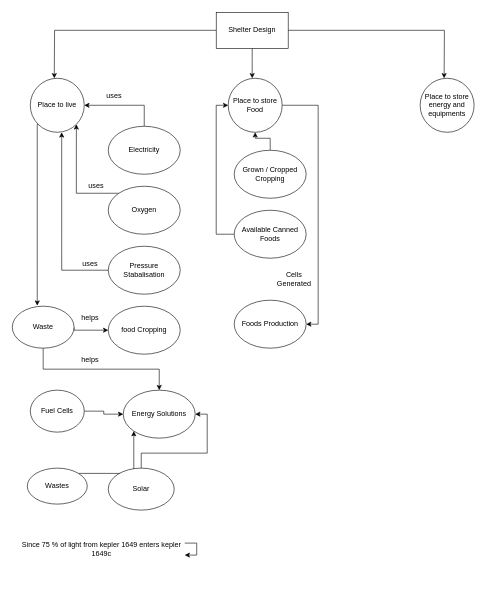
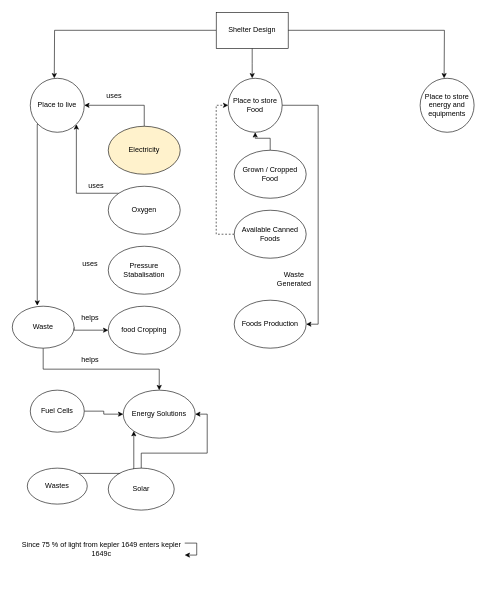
node "Electricity": fillcolor #ffffff -> #fff2cc
edge "Available Canned Foods" -> "Place to store Food": style solid -> dashed
node "Grown / Cropped Cropping": label "Grown / Cropped Cropping" -> "Grown / Cropped Food"
edge "Pressure Stabalisation" -> "Place to live": removed
node "Cells Generated": label "Cells Generated" -> "Waste Generated"
